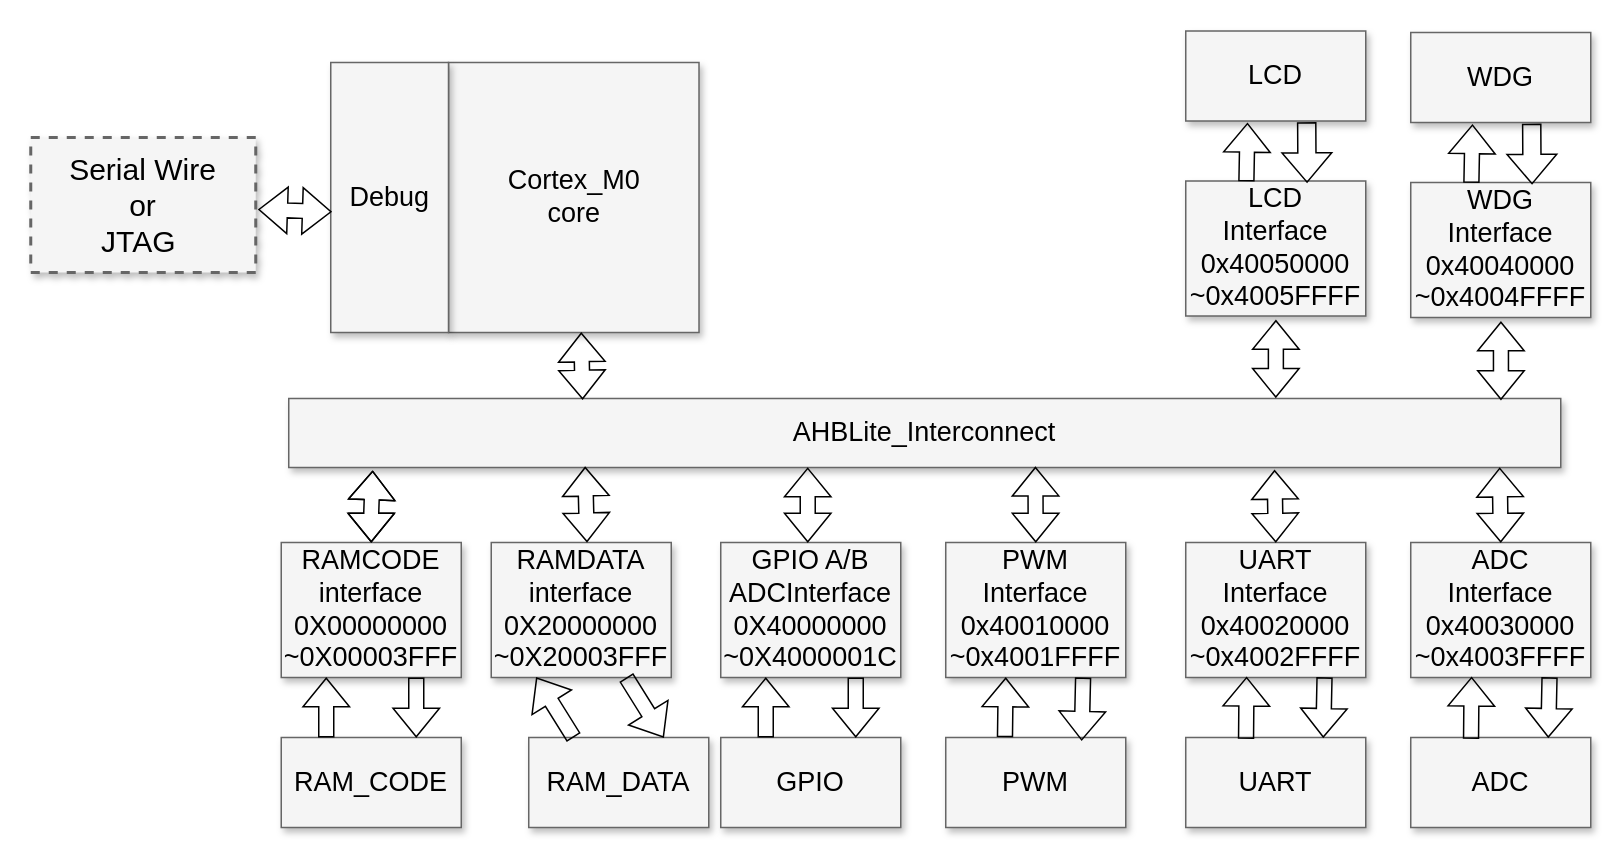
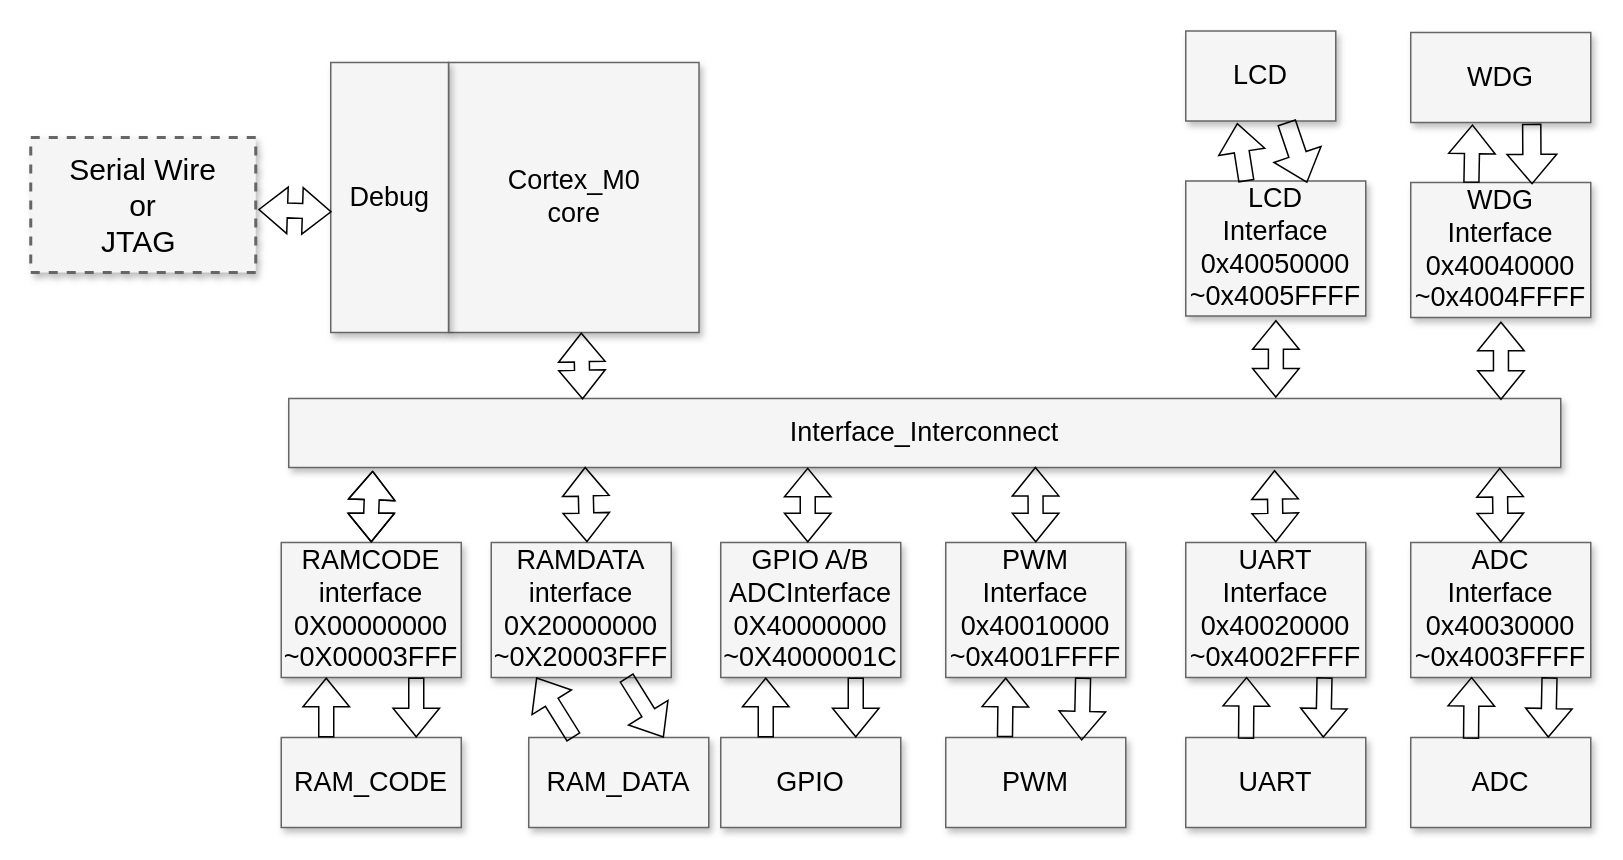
node "LCD": size 180x90 -> 150x90
node "AHBLite_Interconnect": label "AHBLite_Interconnect" -> "Interface_Interconnect"
